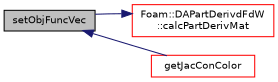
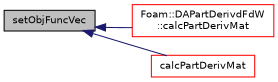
edge "setObjFuncVec" -> "Foam::DAPartDerivdFdW ::calcPartDerivMat": reversed
node "getJacConColor": label "getJacConColor" -> "calcPartDerivMat"
